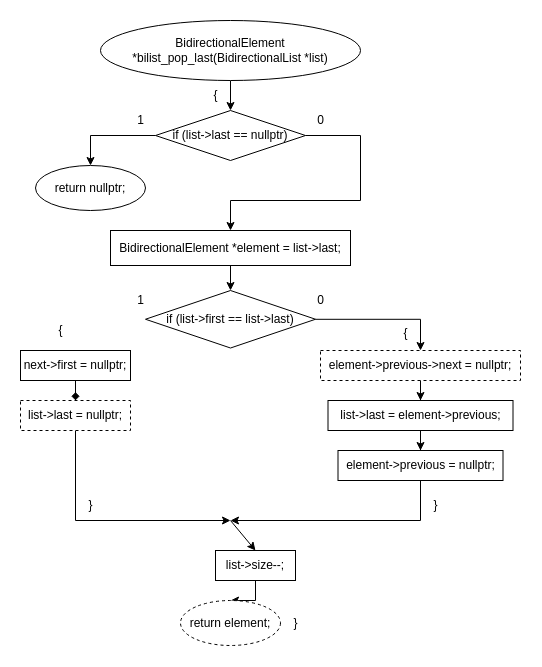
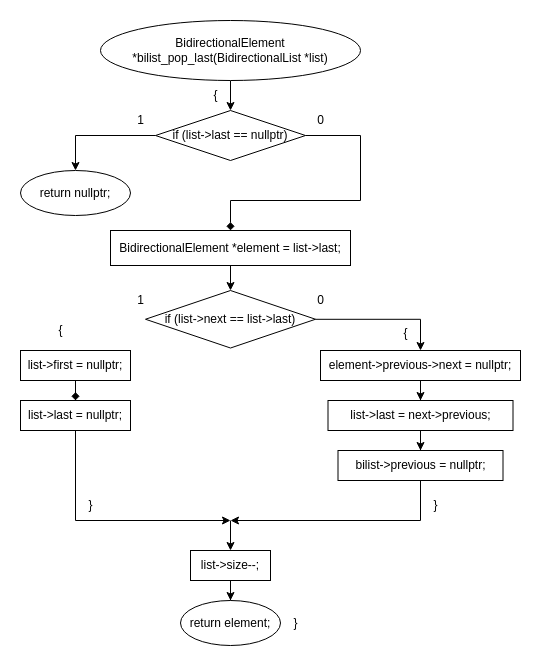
node "return nullptr;": moved (91, 188) -> (76, 193)
edge "if (list->last == nullptr)" -> "BidirectionalElement *element = list->last;": arrowhead classic -> diamond
node "if (list->first == list->last)": label "if (list->first == list->last)" -> "if (list->next == list->last)"
node "next->first = nullptr;": label "next->first = nullptr;" -> "list->first = nullptr;"
node "element->previous->next = nullptr;": style dashed -> solid
node "list->last = nullptr;": style dashed -> solid
node "list->last = element->previous;": label "list->last = element->previous;" -> "list->last = next->previous;"
node "element->previous = nullptr;": label "element->previous = nullptr;" -> "bilist->previous = nullptr;"
node "list->size--;": moved (256, 566) -> (231, 566)
node "return element;": style dashed -> solid
